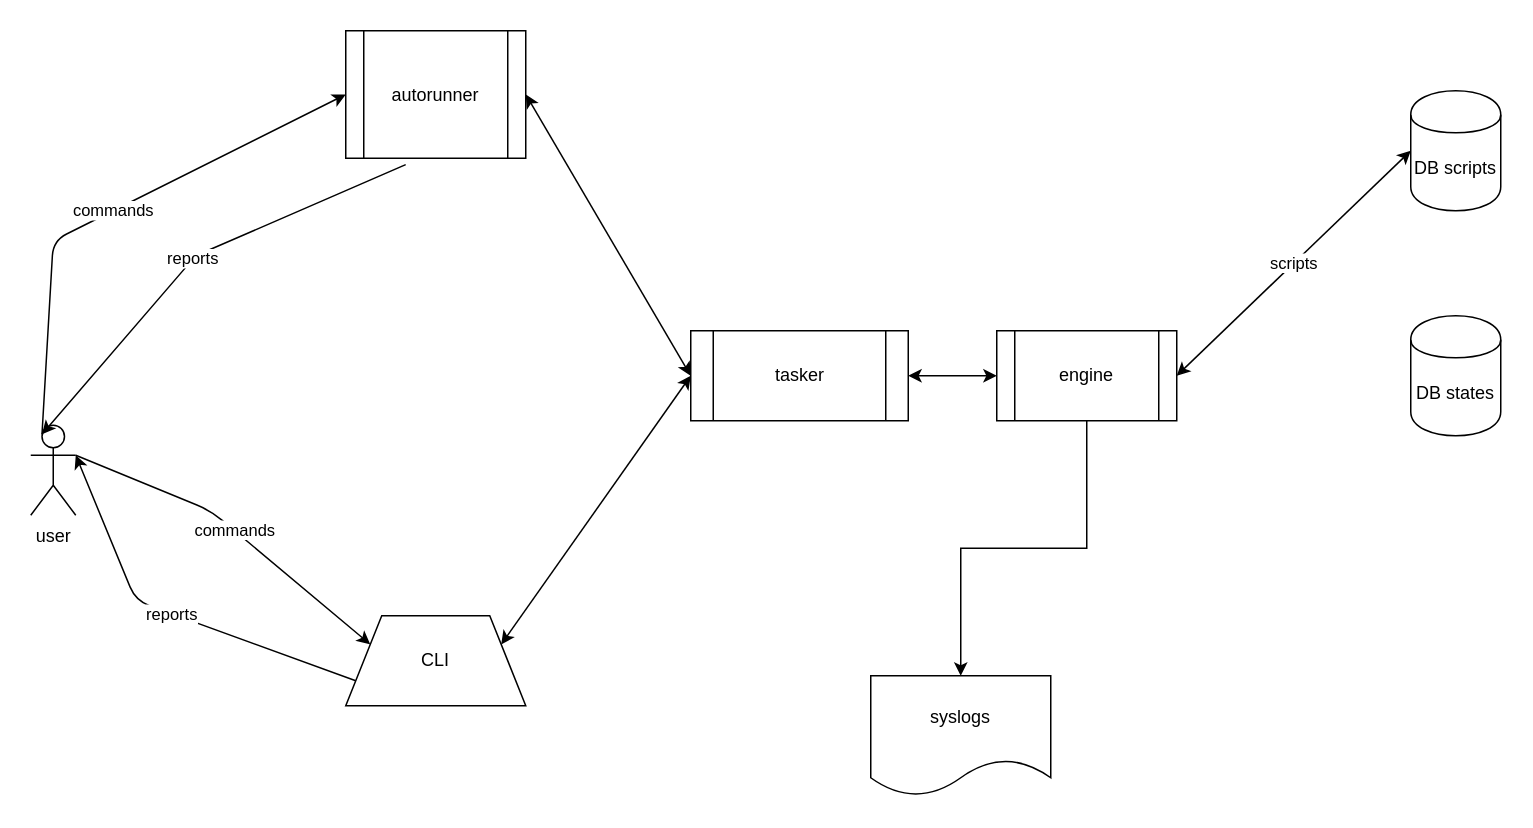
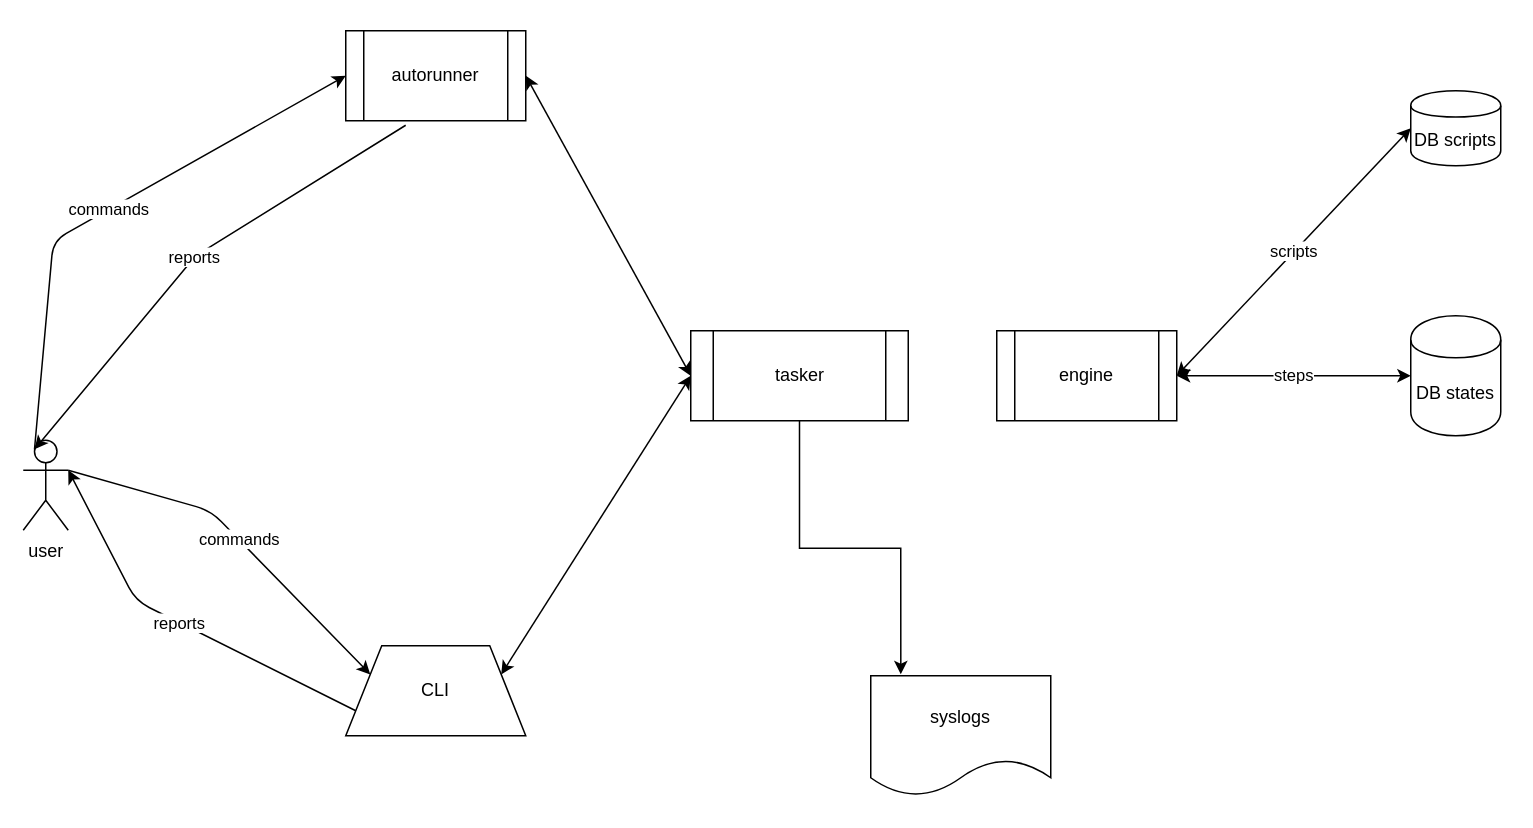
node "autorunner": size 180x128 -> 180x90
node "DB scripts": size 90x120 -> 90x75
edge "tasker" -- "engine": removed
edge "engine" -- "DB states": added, label "steps"
node "user": moved (53, 470) -> (46, 485)
edge "tasker" -> "syslogs": added
edge "engine" -> "syslogs": removed
node "CLI": moved (436, 661) -> (436, 691)
